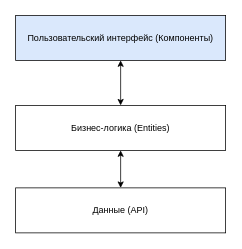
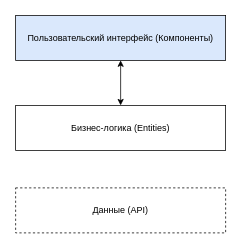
edge "Бизнес-логика (Entities)" -- "Данные (API)": removed
node "Данные (API)": style solid -> dashed
